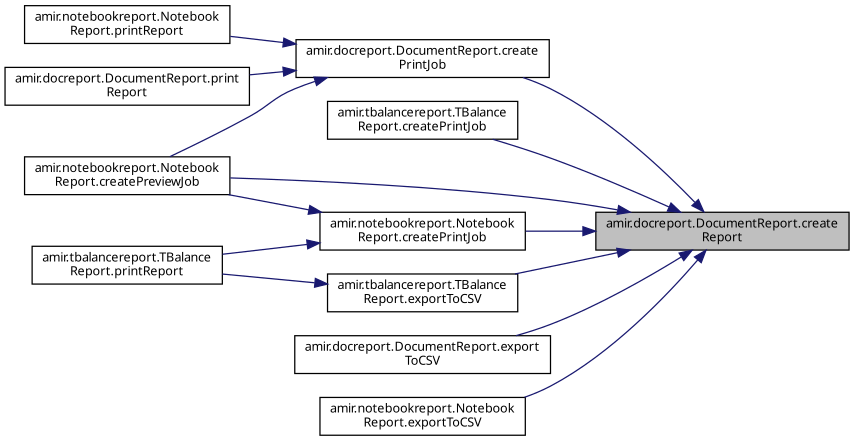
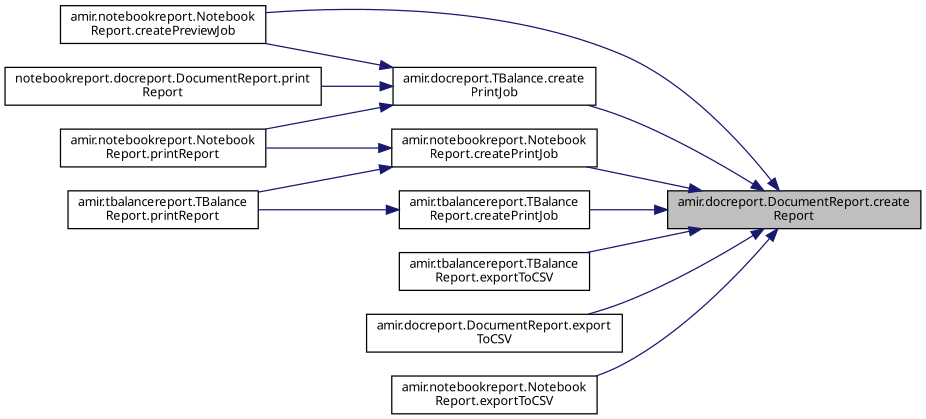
node "amir.docreport.DocumentReport.create PrintJob": label "amir.docreport.DocumentReport.create PrintJob" -> "amir.docreport.TBalance.create PrintJob"
node "amir.docreport.DocumentReport.print Report": label "amir.docreport.DocumentReport.print Report" -> "notebookreport.docreport.DocumentReport.print Report"
edge "amir.notebookreport.Notebook Report.createPreviewJob" -> "amir.notebookreport.Notebook Report.createPrintJob": now "amir.notebookreport.Notebook Report.printReport" -> "amir.notebookreport.Notebook Report.createPrintJob"
edge "amir.tbalancereport.TBalance Report.printReport" -> "amir.tbalancereport.TBalance Report.exportToCSV": now "amir.tbalancereport.TBalance Report.printReport" -> "amir.tbalancereport.TBalance Report.createPrintJob"
